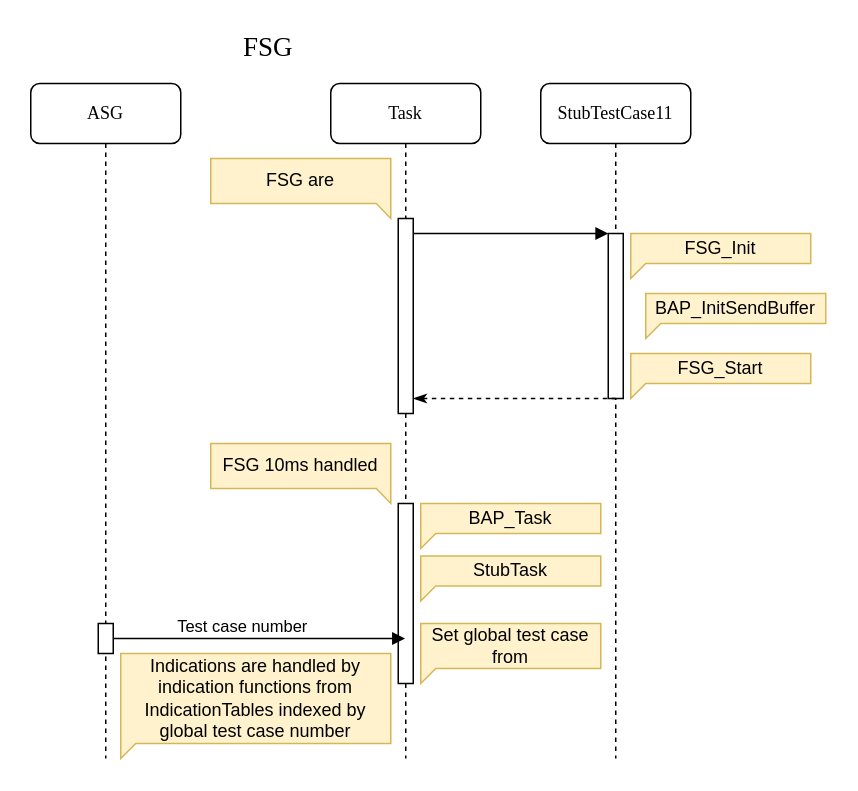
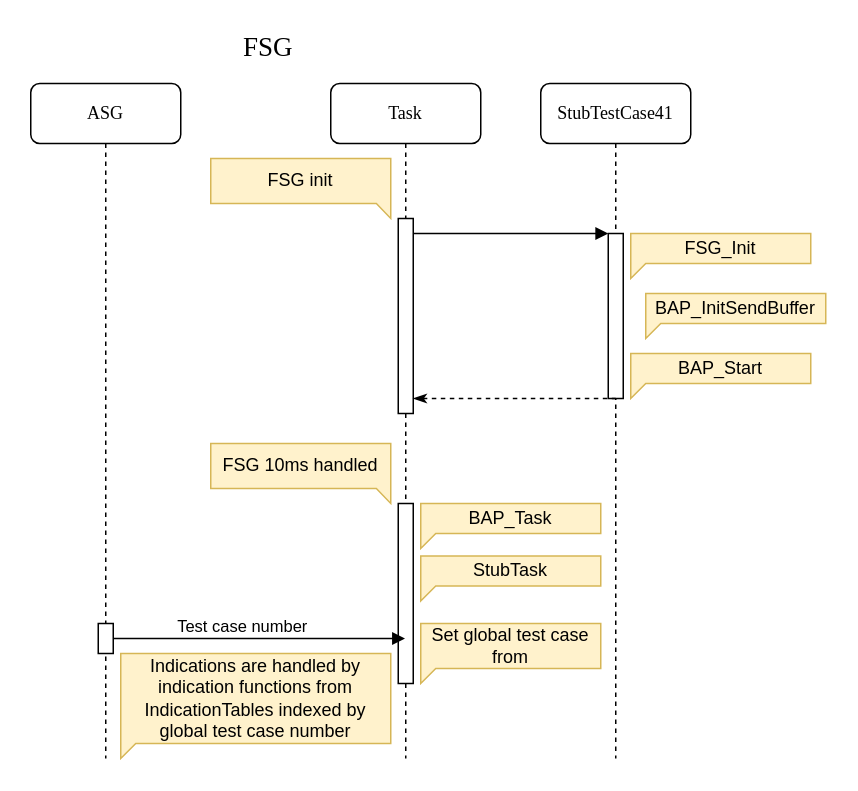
node "StubTestCase11": label "StubTestCase11" -> "StubTestCase41"
node "FSG are": label "FSG are" -> "FSG init"
node "FSG_Start": label "FSG_Start" -> "BAP_Start"
